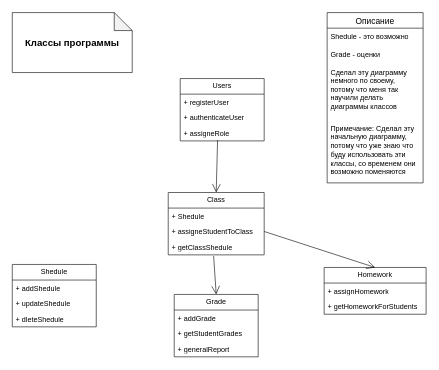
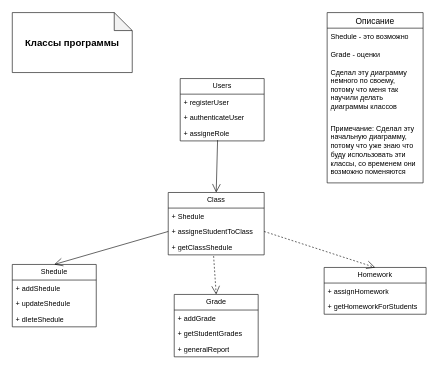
edge "+ assigneStudentToClass" -> "Shedule": added
edge "+ assigneStudentToClass" -> "Homework": style solid -> dashed
edge "+ getClassShedule" -> "Grade": style solid -> dashed
